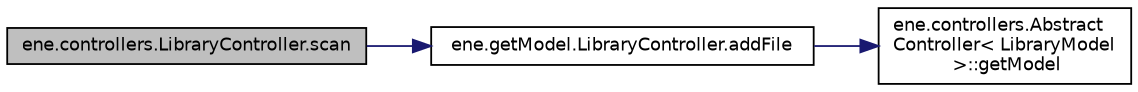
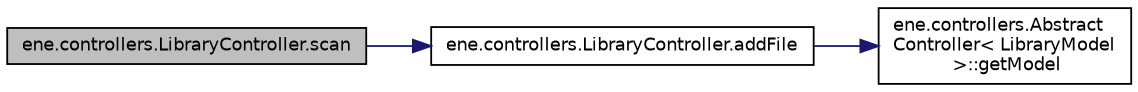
node "ene.getModel.LibraryController.addFile": label "ene.getModel.LibraryController.addFile" -> "ene.controllers.LibraryController.addFile"
